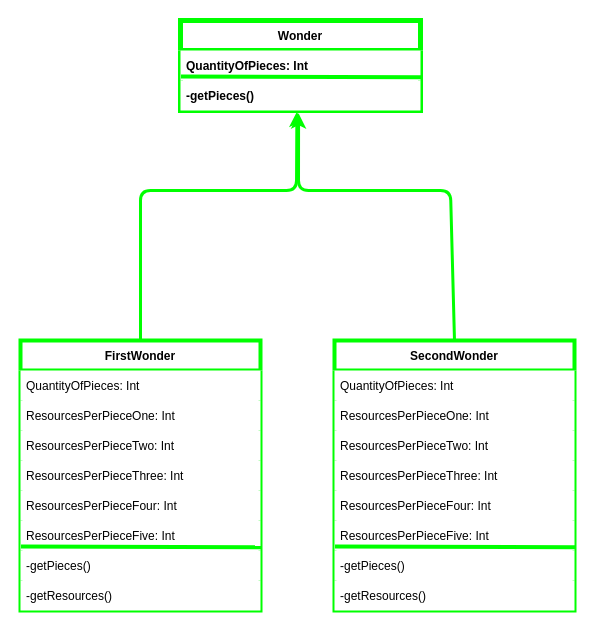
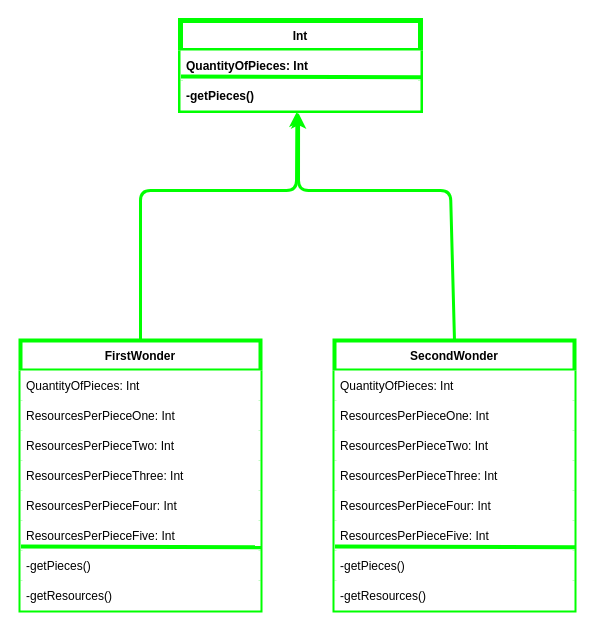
node "Wonder": label "Wonder" -> "Int"
